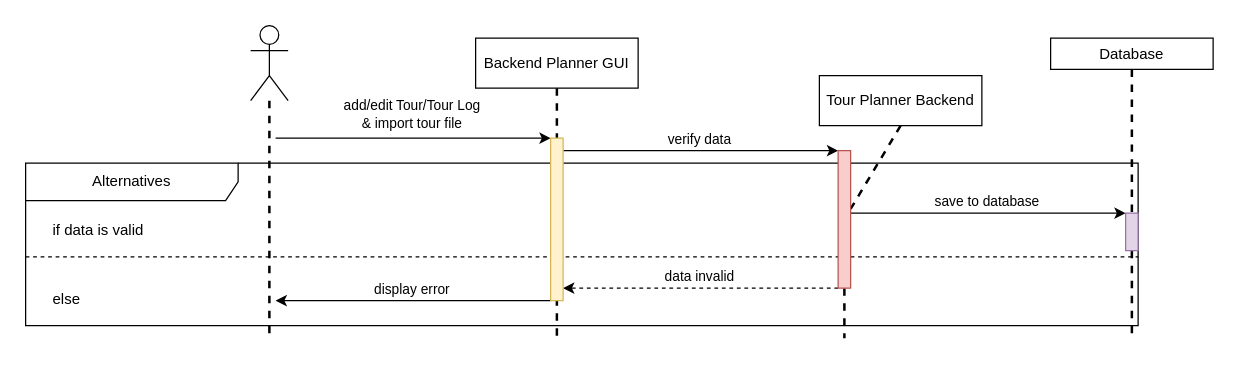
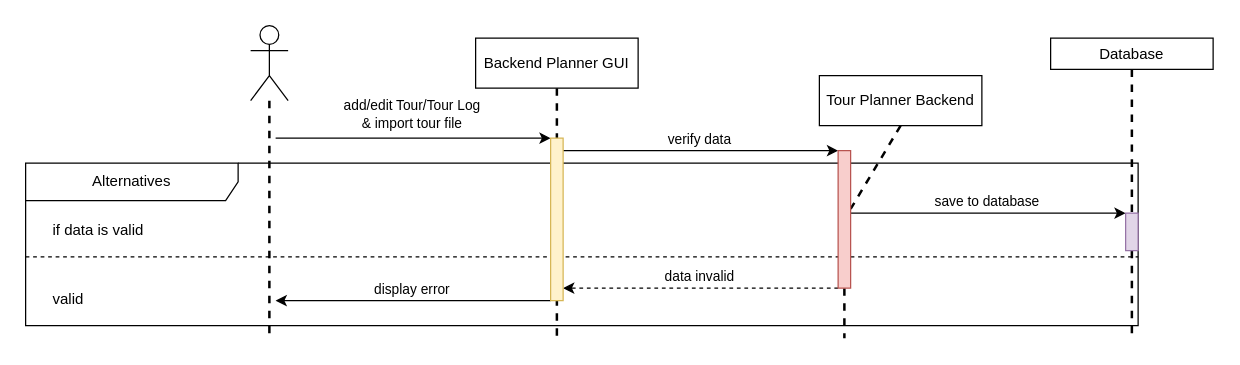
node "else": label "else" -> "valid"
